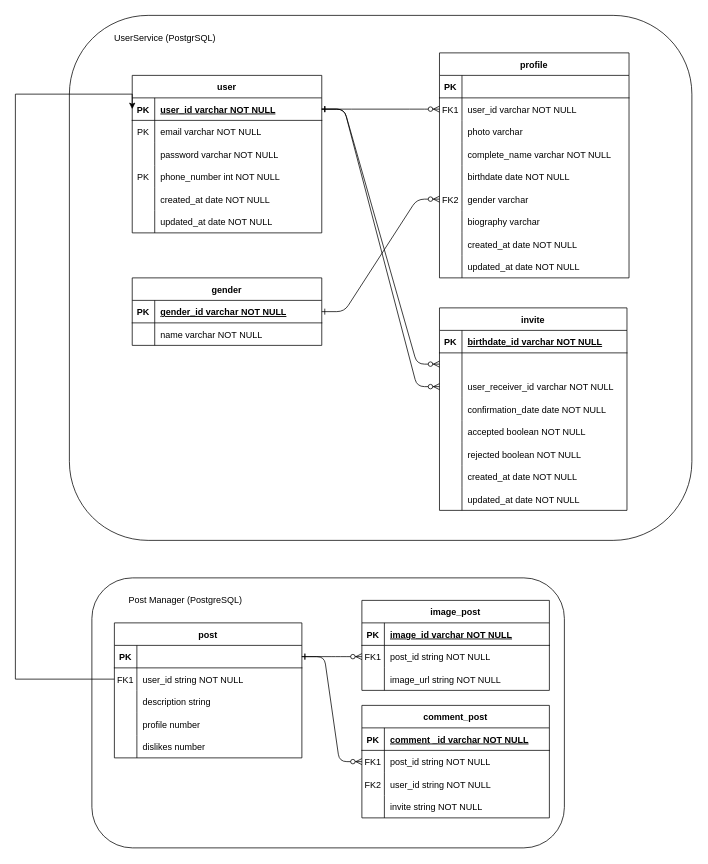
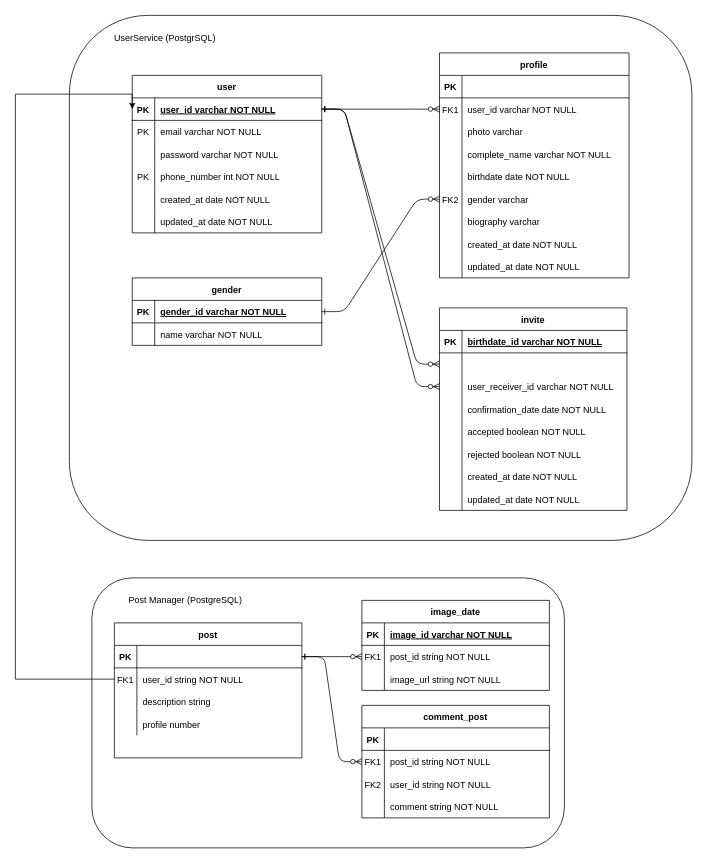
node "image_post": label "image_post" -> "image_date"
node "comment _id varchar NOT NULL": removed
node "dislikes number": removed
node "invite string NOT NULL": label "invite string NOT NULL" -> "comment string NOT NULL"
